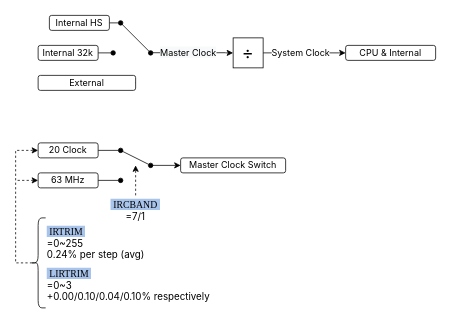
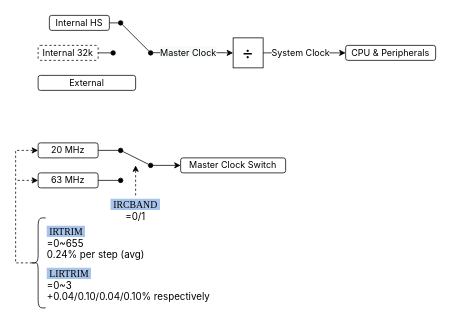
node "Internal 32k": style solid -> dashed
node "CPU & Internal": label "CPU & Internal" -> "CPU & Peripherals"
node "20 Clock": label "20 Clock" -> "20 MHz"
node "IRCBAND =7/1": label "IRCBAND =7/1" -> "IRCBAND =0/1"
node "IRTRIM =0~255 0.24% per step (avg)": label "IRTRIM =0~255 0.24% per step (avg)" -> "IRTRIM =0~655 0.24% per step (avg)"
node "LIRTRIM =0~3 +0.00/0.10/0.04/0.10% respectively": label "LIRTRIM =0~3 +0.00/0.10/0.04/0.10% respectively" -> "LIRTRIM =0~3 +0.04/0.10/0.04/0.10% respectively"
